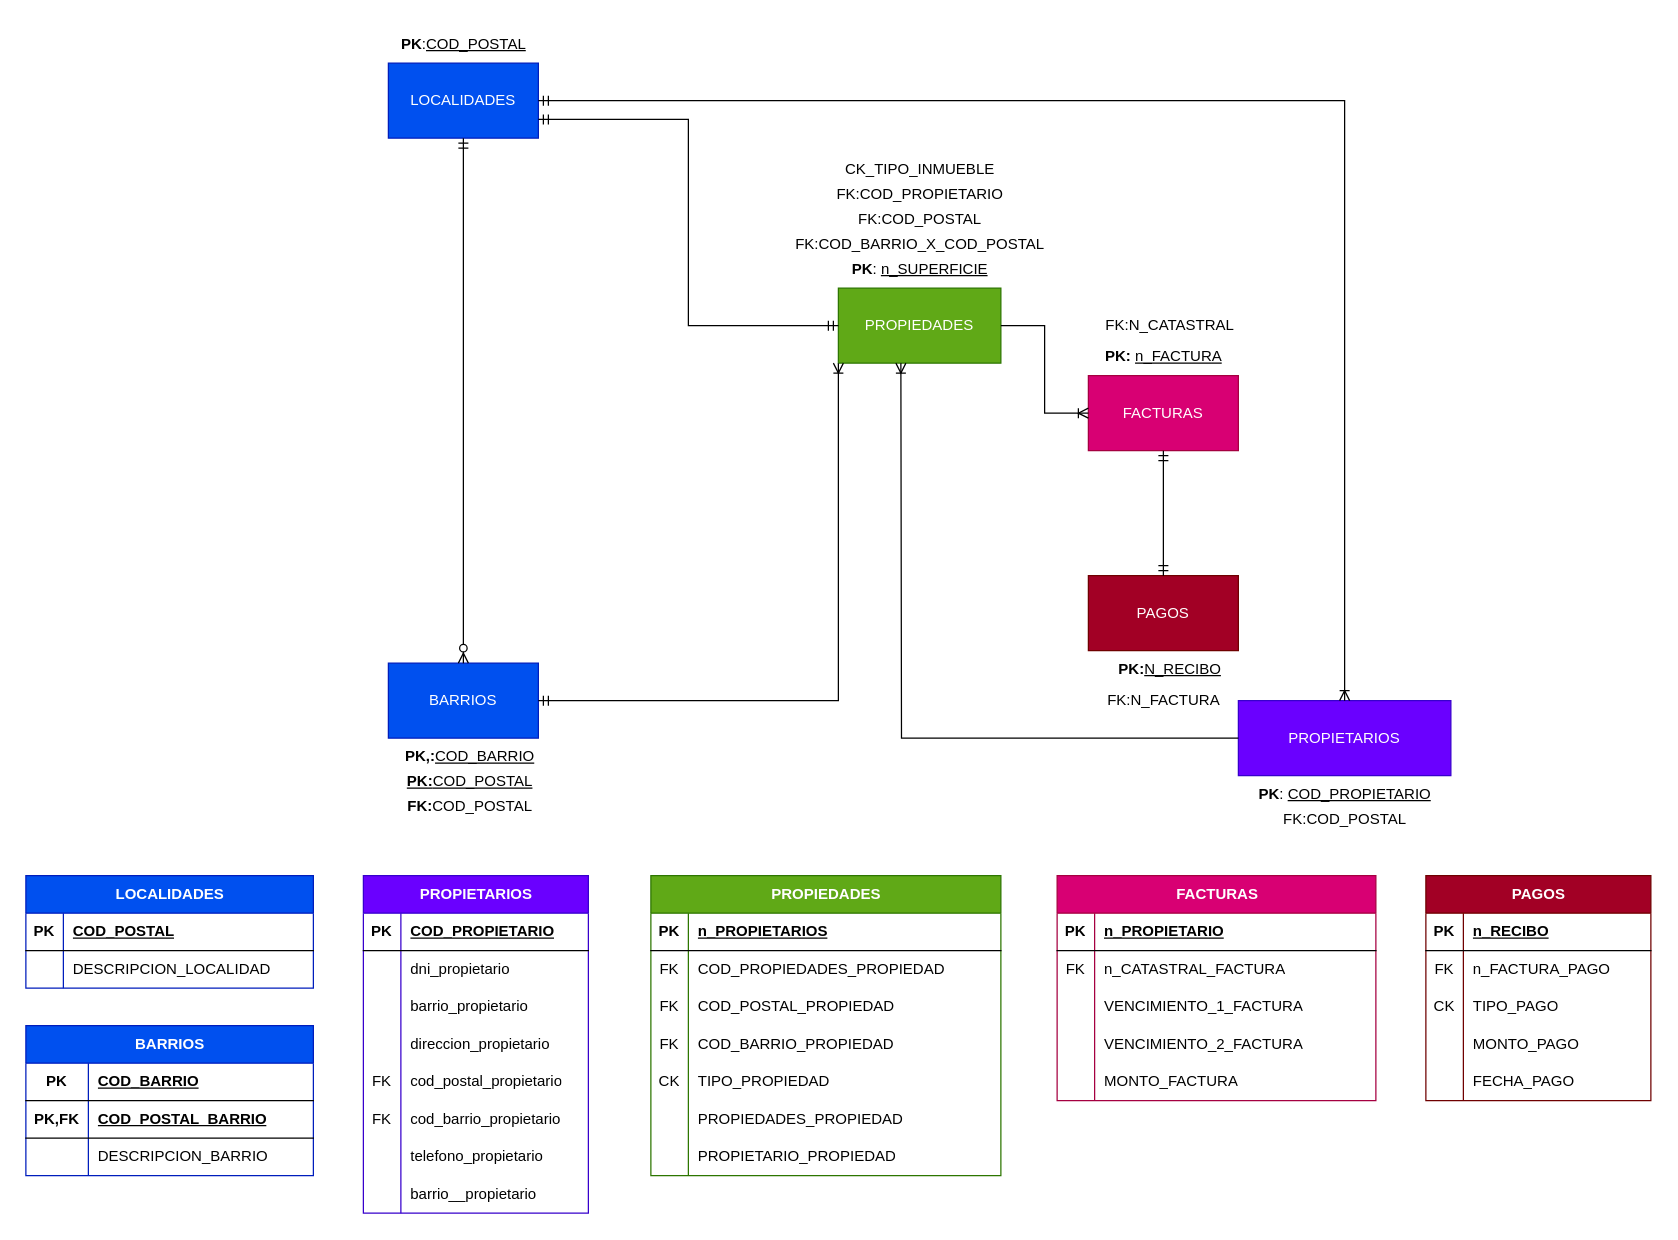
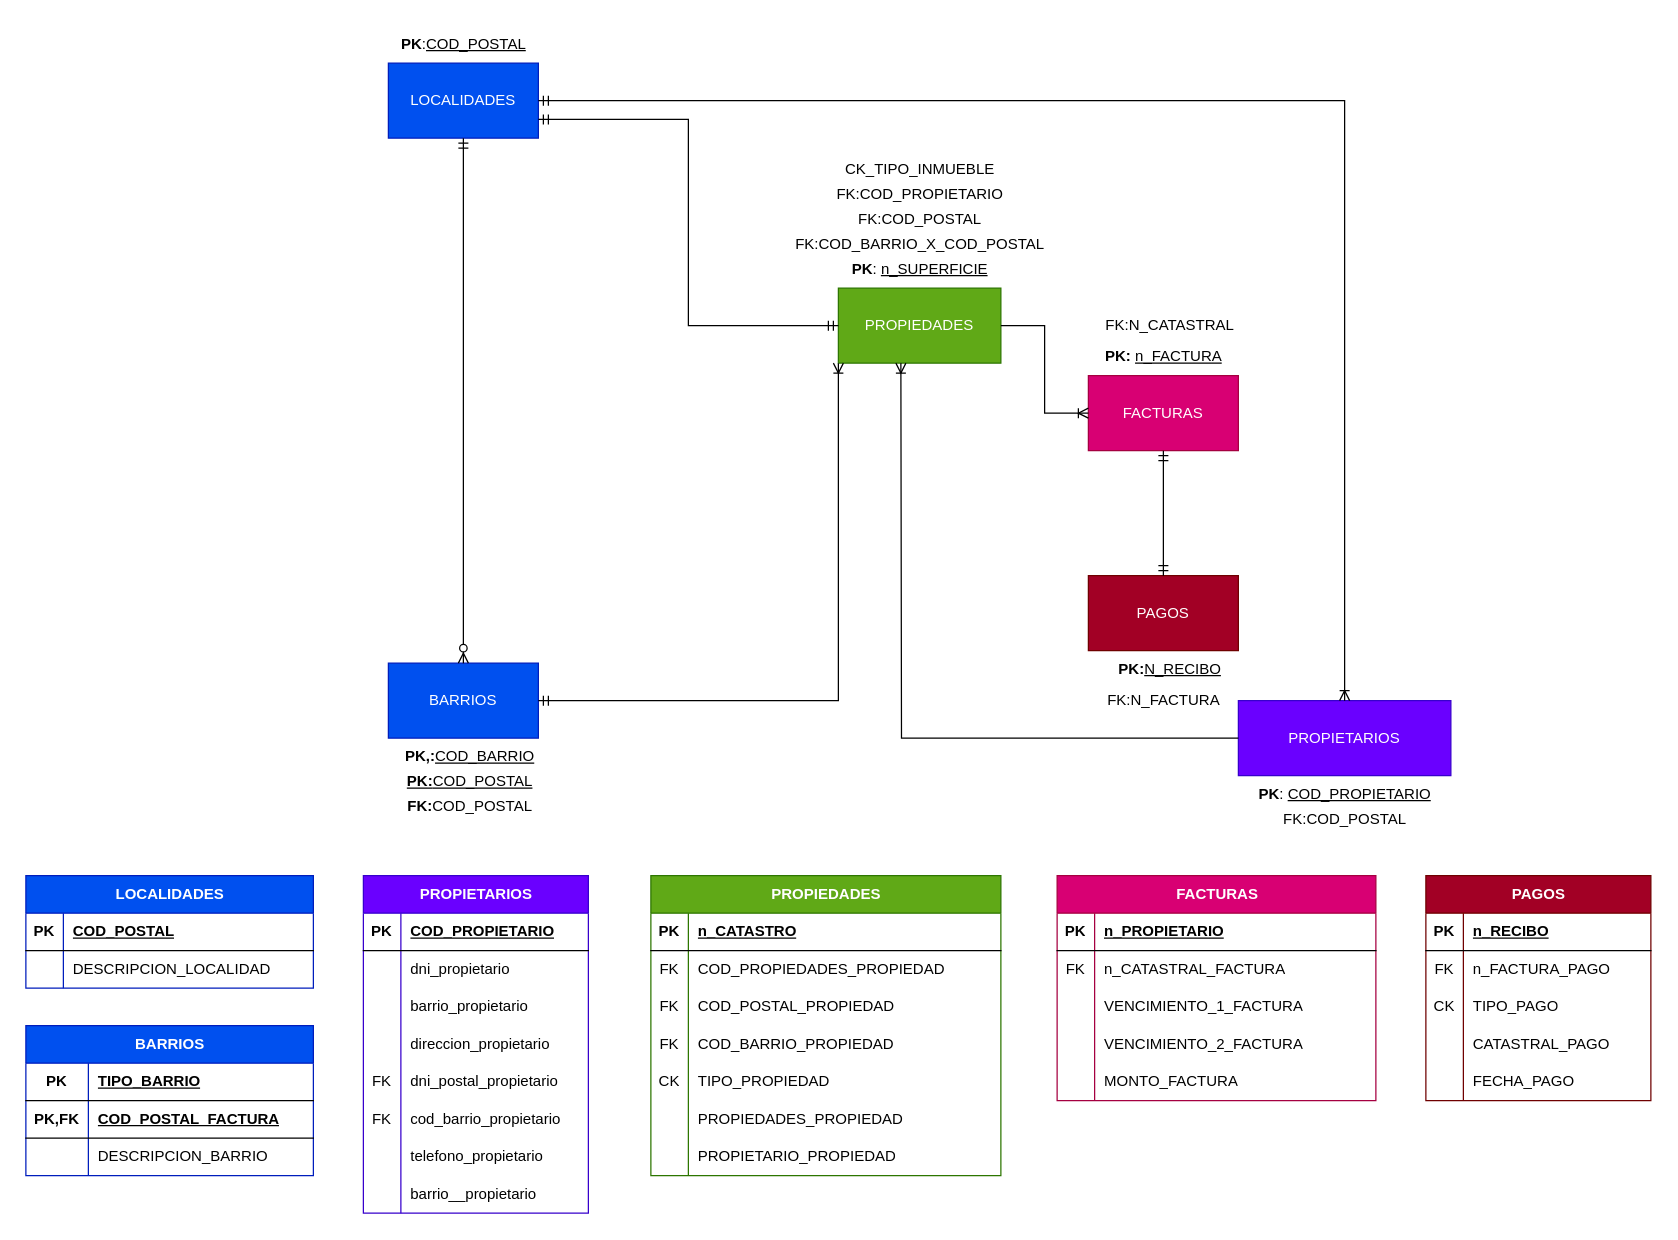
node "n_PROPIETARIOS": label "n_PROPIETARIOS" -> "n_CATASTRO"
node "MONTO_PAGO": label "MONTO_PAGO" -> "CATASTRAL_PAGO"
node "COD_BARRIO": label "COD_BARRIO" -> "TIPO_BARRIO"
node "cod_postal_propietario": label "cod_postal_propietario" -> "dni_postal_propietario"
node "COD_POSTAL_BARRIO": label "COD_POSTAL_BARRIO" -> "COD_POSTAL_FACTURA"
